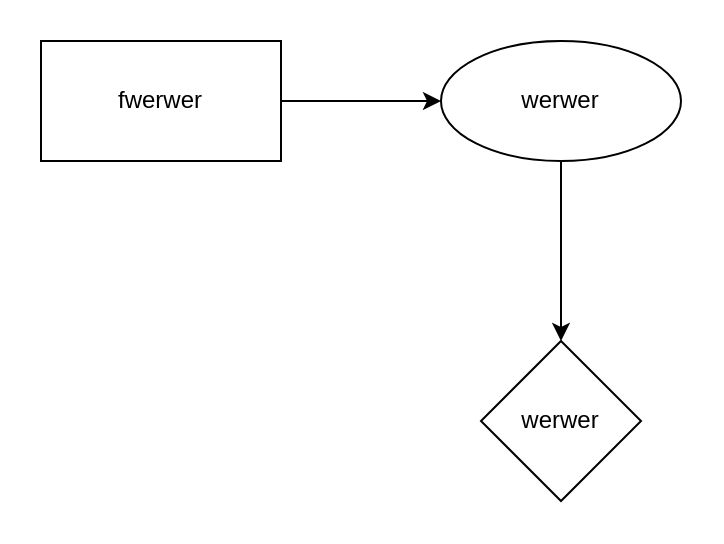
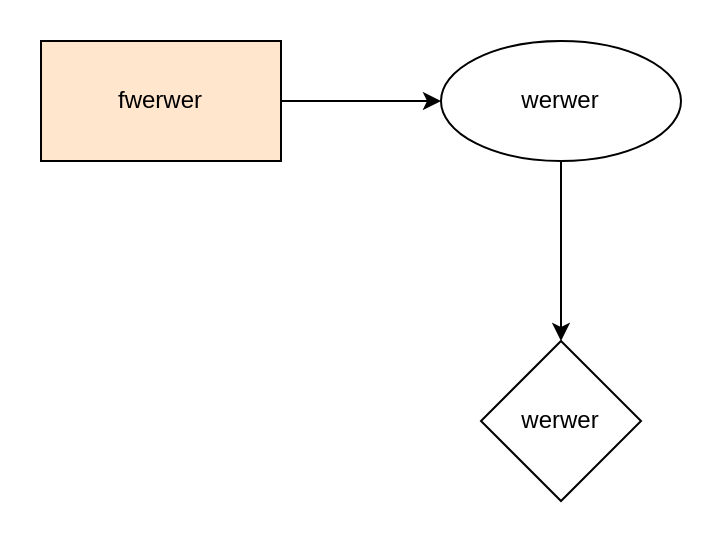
node "fwerwer": fillcolor #ffffff -> #ffe6cc
